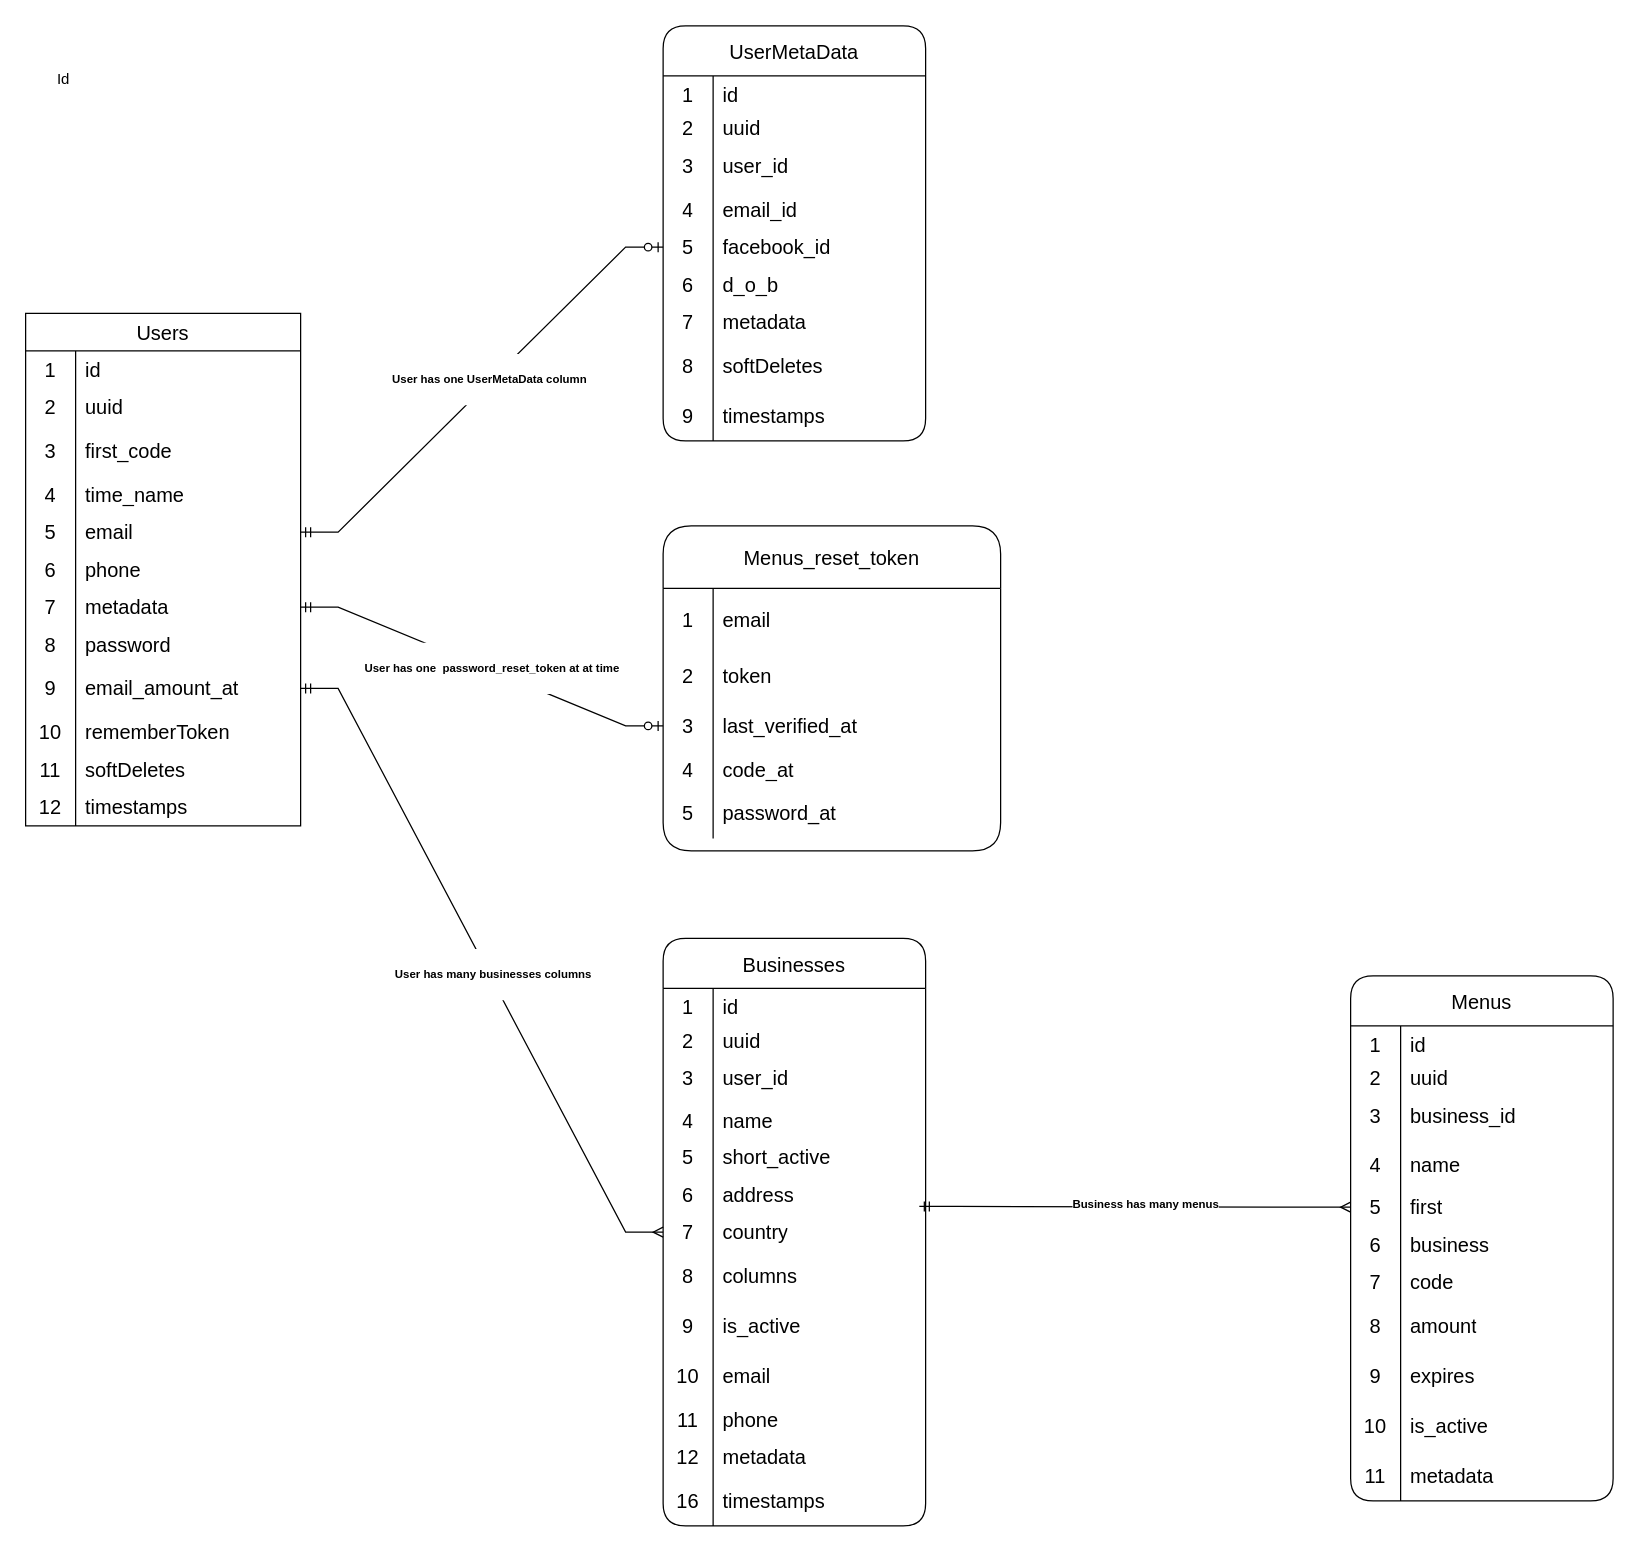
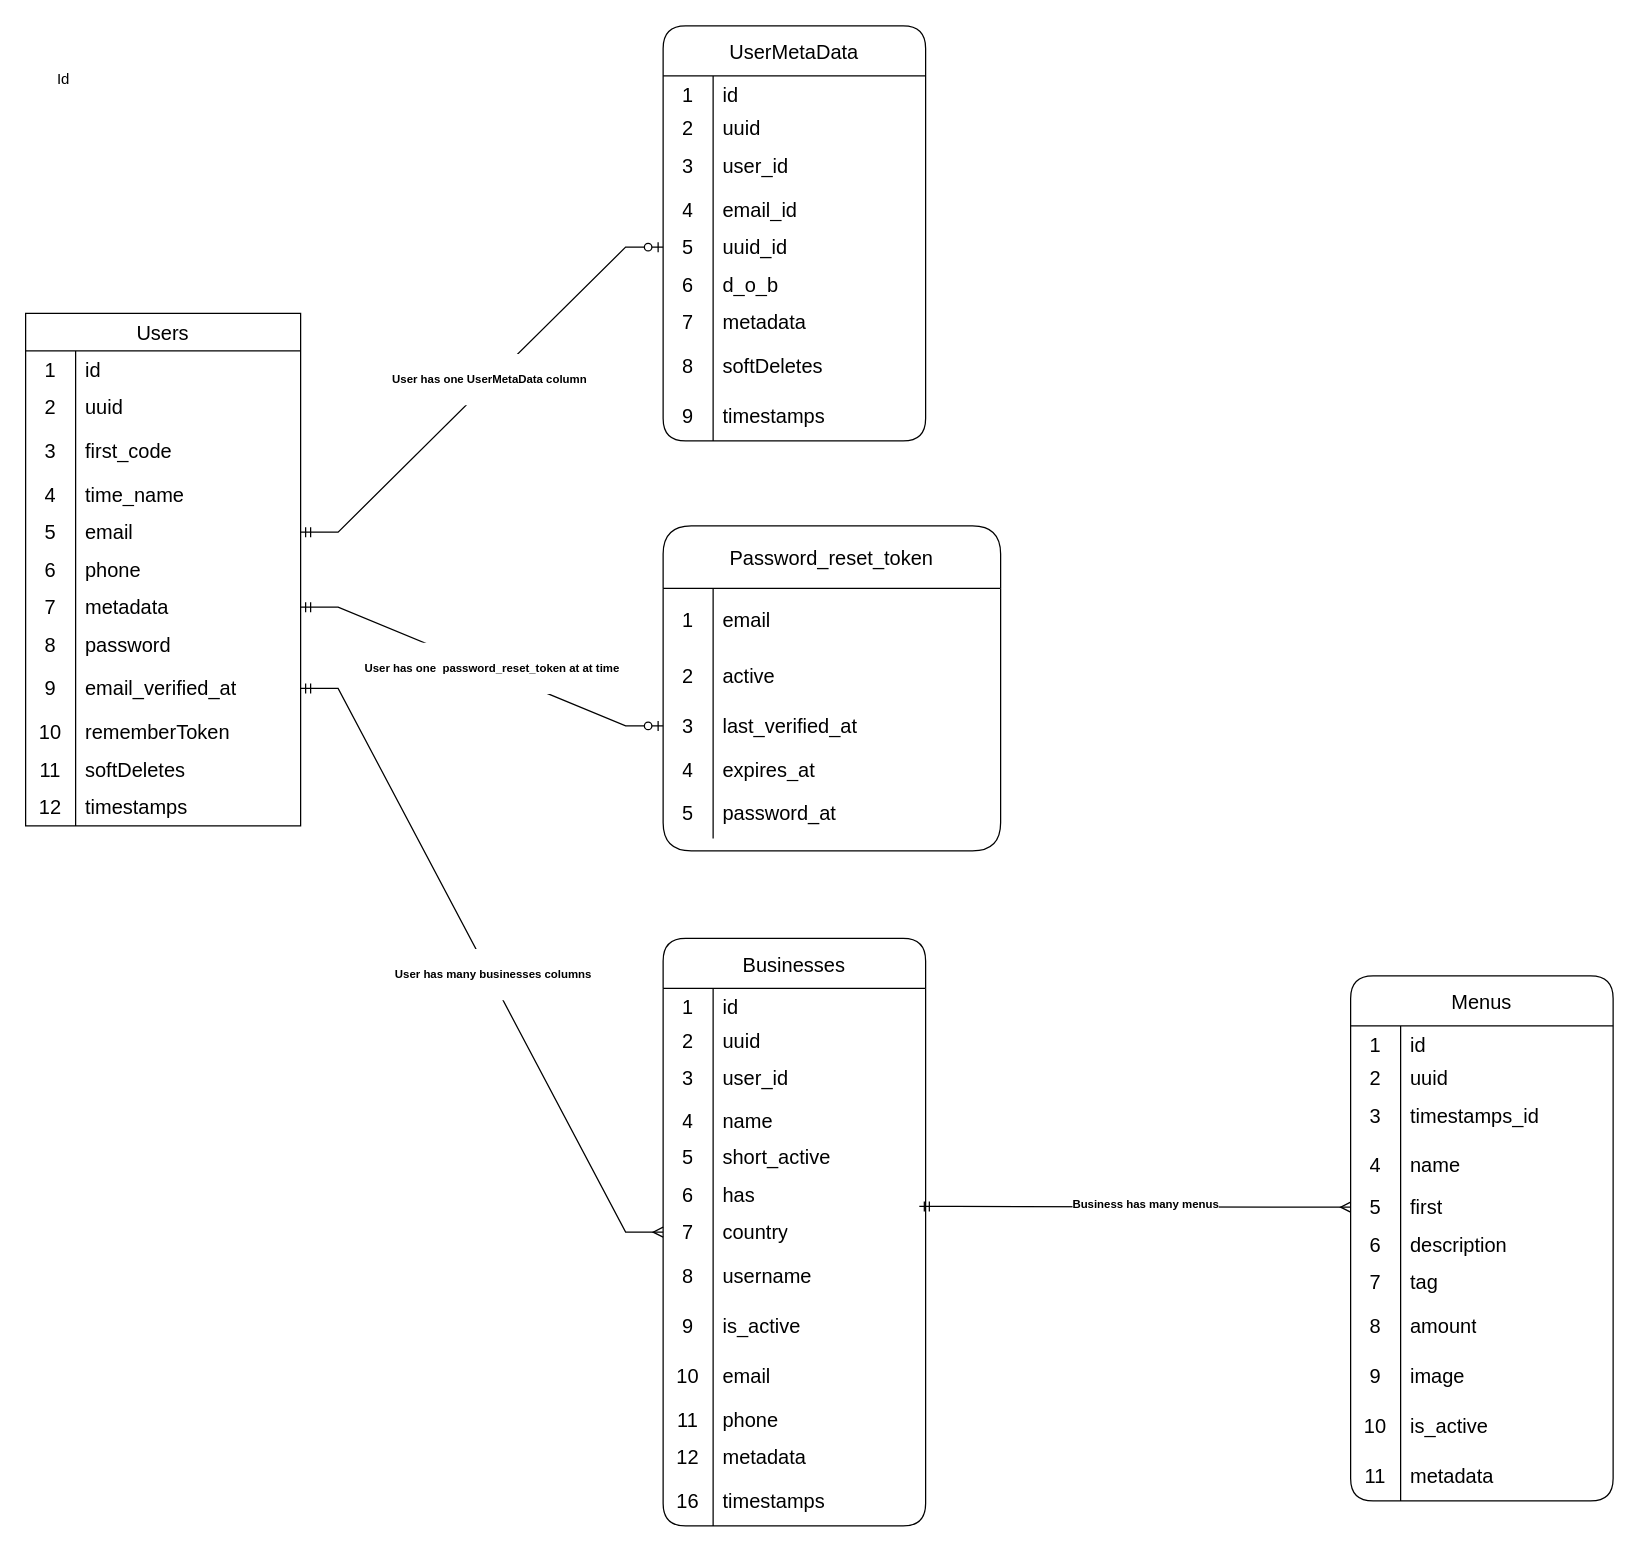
node "facebook_id": label "facebook_id" -> "uuid_id"
node "Menus_reset_token": label "Menus_reset_token" -> "Password_reset_token"
node "token": label "token" -> "active"
node "email_amount_at": label "email_amount_at" -> "email_verified_at"
node "code_at": label "code_at" -> "expires_at"
node "business_id": label "business_id" -> "timestamps_id"
node "address": label "address" -> "has"
node "business": label "business" -> "description"
node "columns": label "columns" -> "username"
node "code": label "code" -> "tag"
node "expires": label "expires" -> "image"
